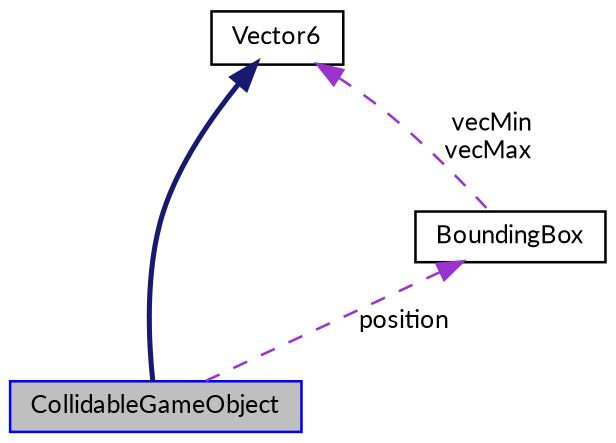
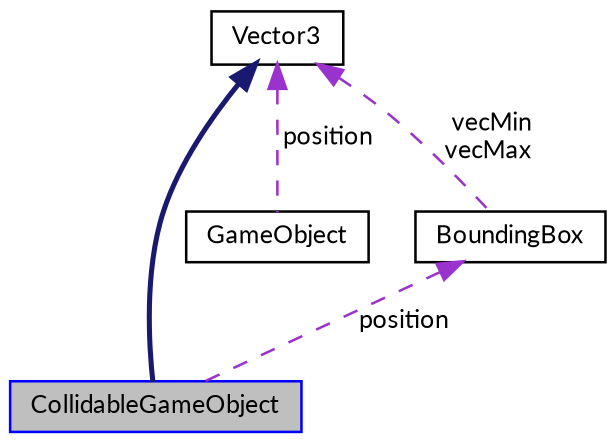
node "Vector6": label "Vector6" -> "Vector3"
node "GameObject": added
